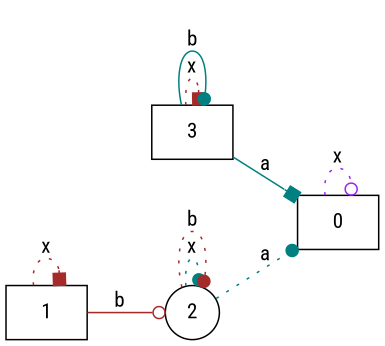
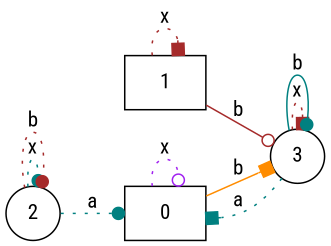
node "3": shape box -> circle
edge "3" -> "0": style solid -> dotted
edge "0" -> "3": added, label "b"
edge "1" -> "2": now "1" -> "3"
